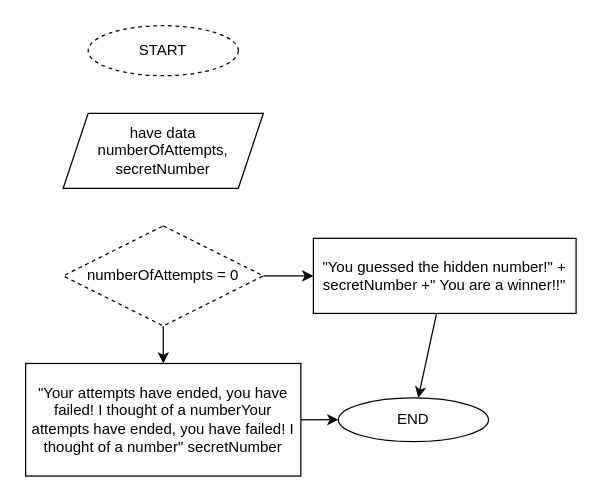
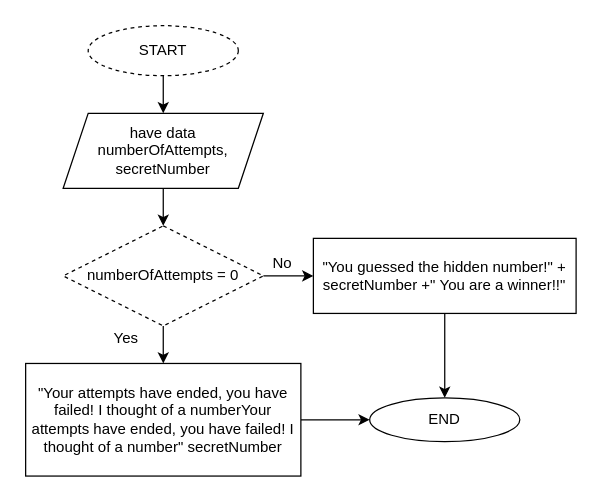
edge "START" -> "have data numberOfAttempts, secretNumber": added
edge "have data numberOfAttempts, secretNumber" -> "numberOfAttempts = 0": added
node "No": added
node "Yes": added
node "END": moved (413, 419) -> (444, 419)
